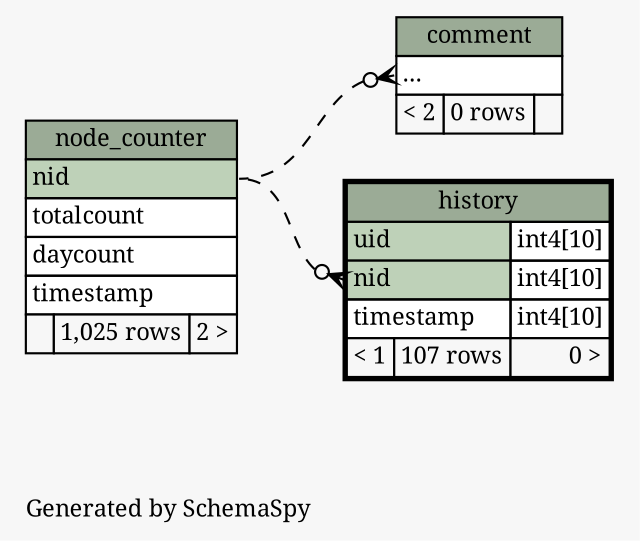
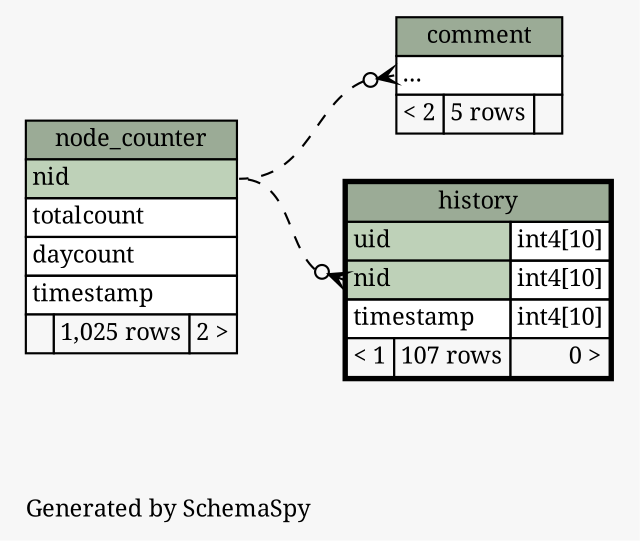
node "comment": text "0 rows" -> "5 rows"
